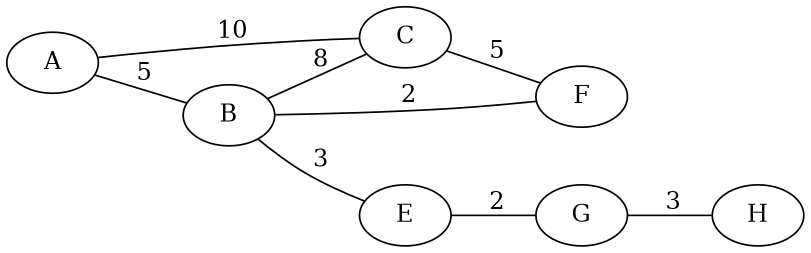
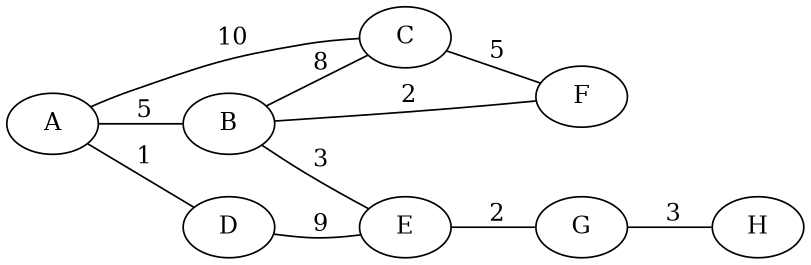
node "D": added
